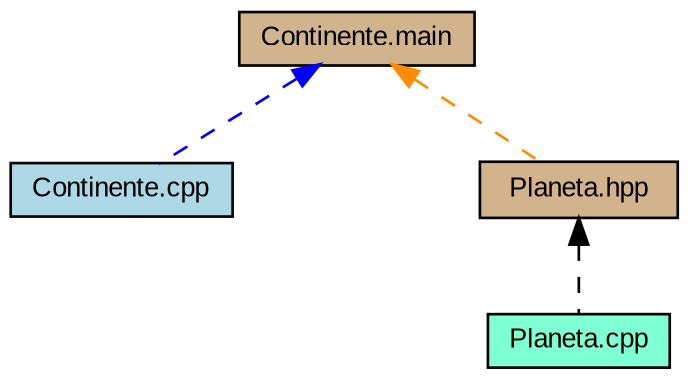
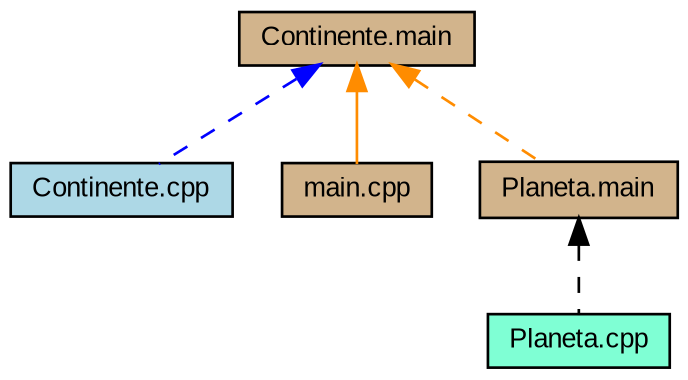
node "main.cpp": added
node "Planeta.hpp": label "Planeta.hpp" -> "Planeta.main"
